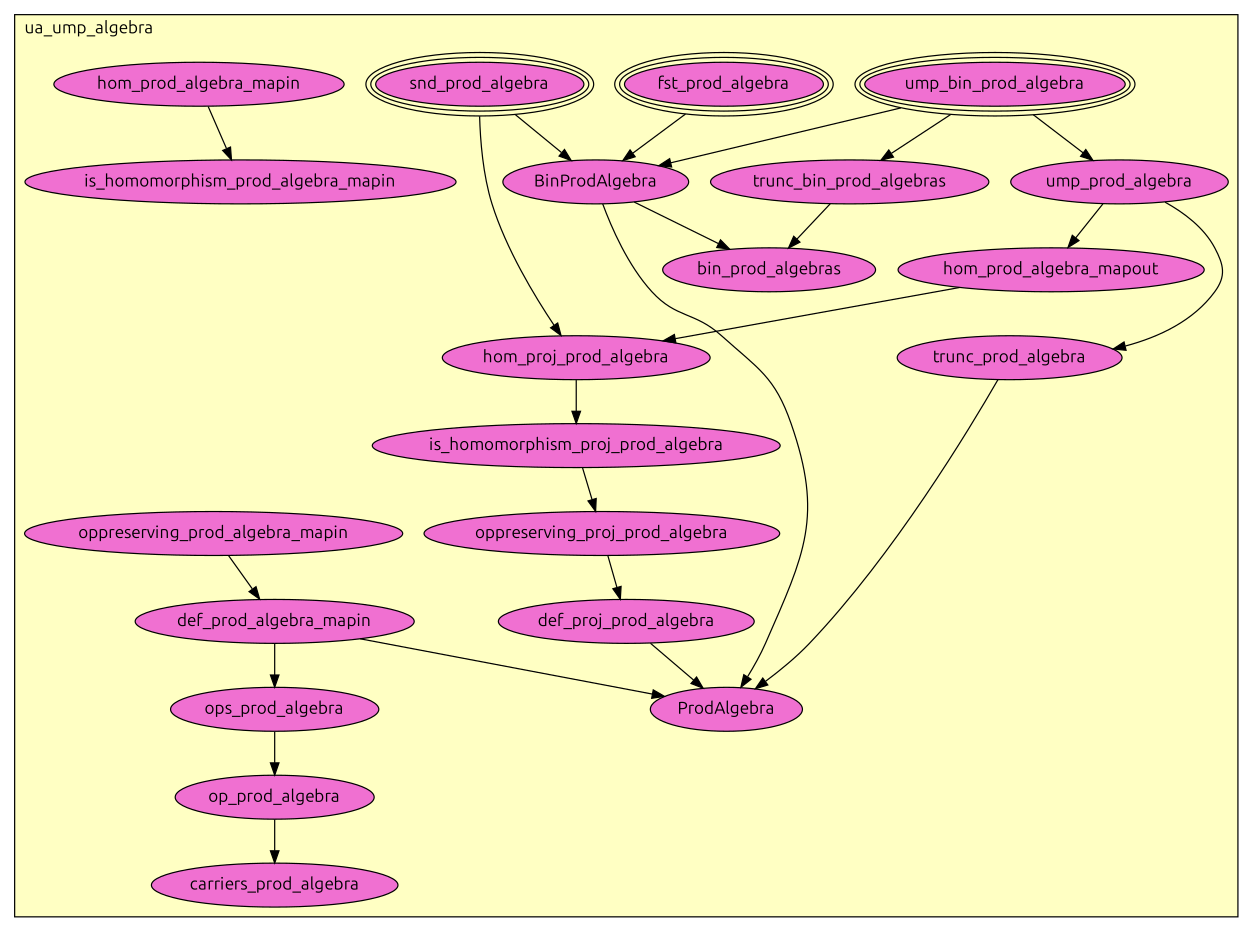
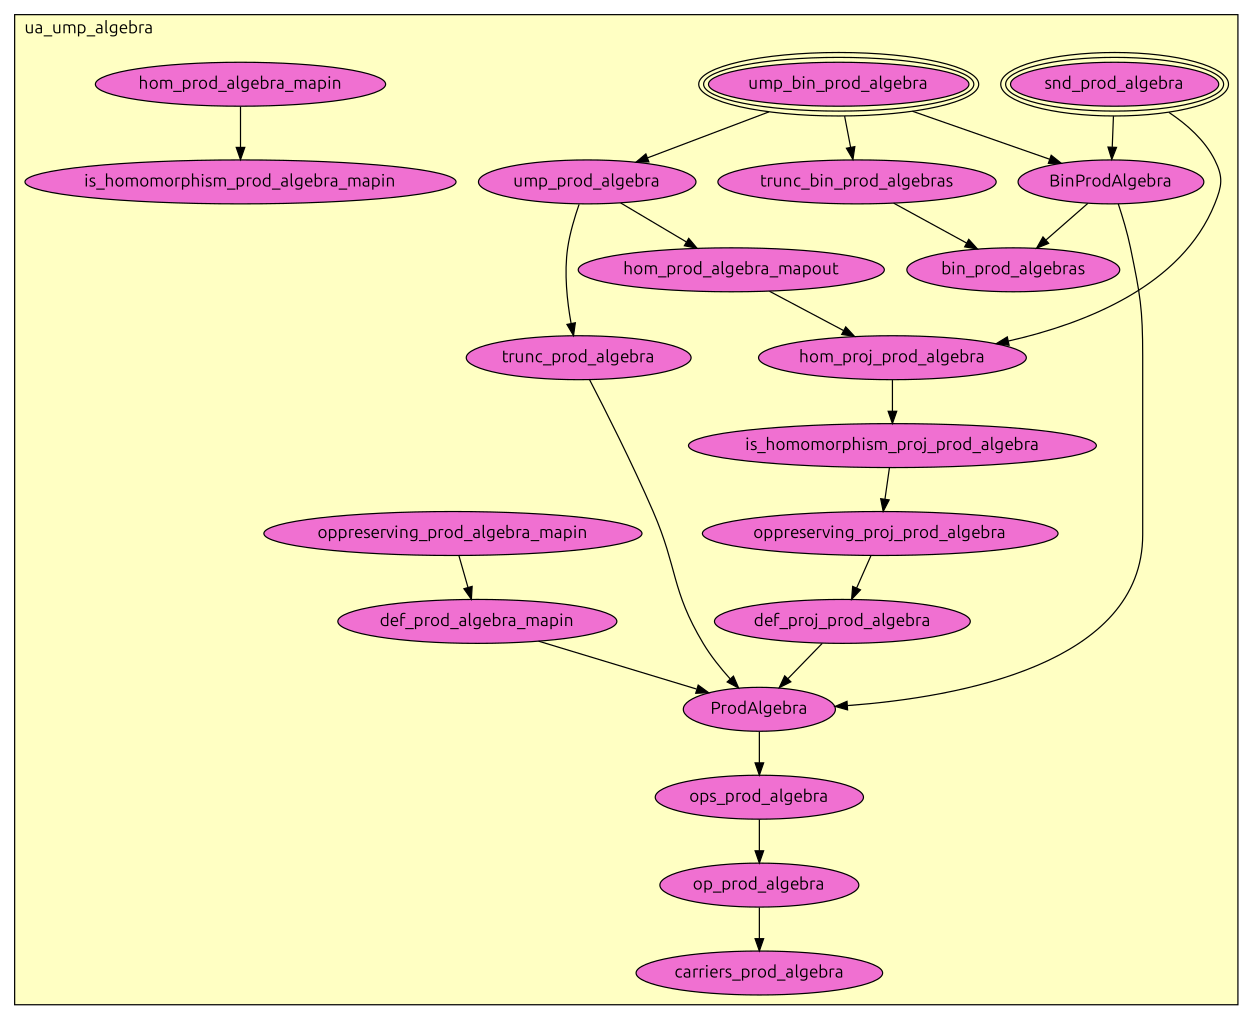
node "fst_prod_algebra": removed
edge "def_prod_algebra_mapin" -> "ops_prod_algebra": now "ProdAlgebra" -> "ops_prod_algebra"
